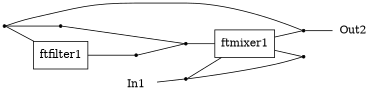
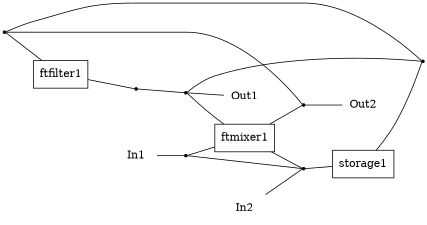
node "Out1": added
node "storage1": added
node "In2": added
